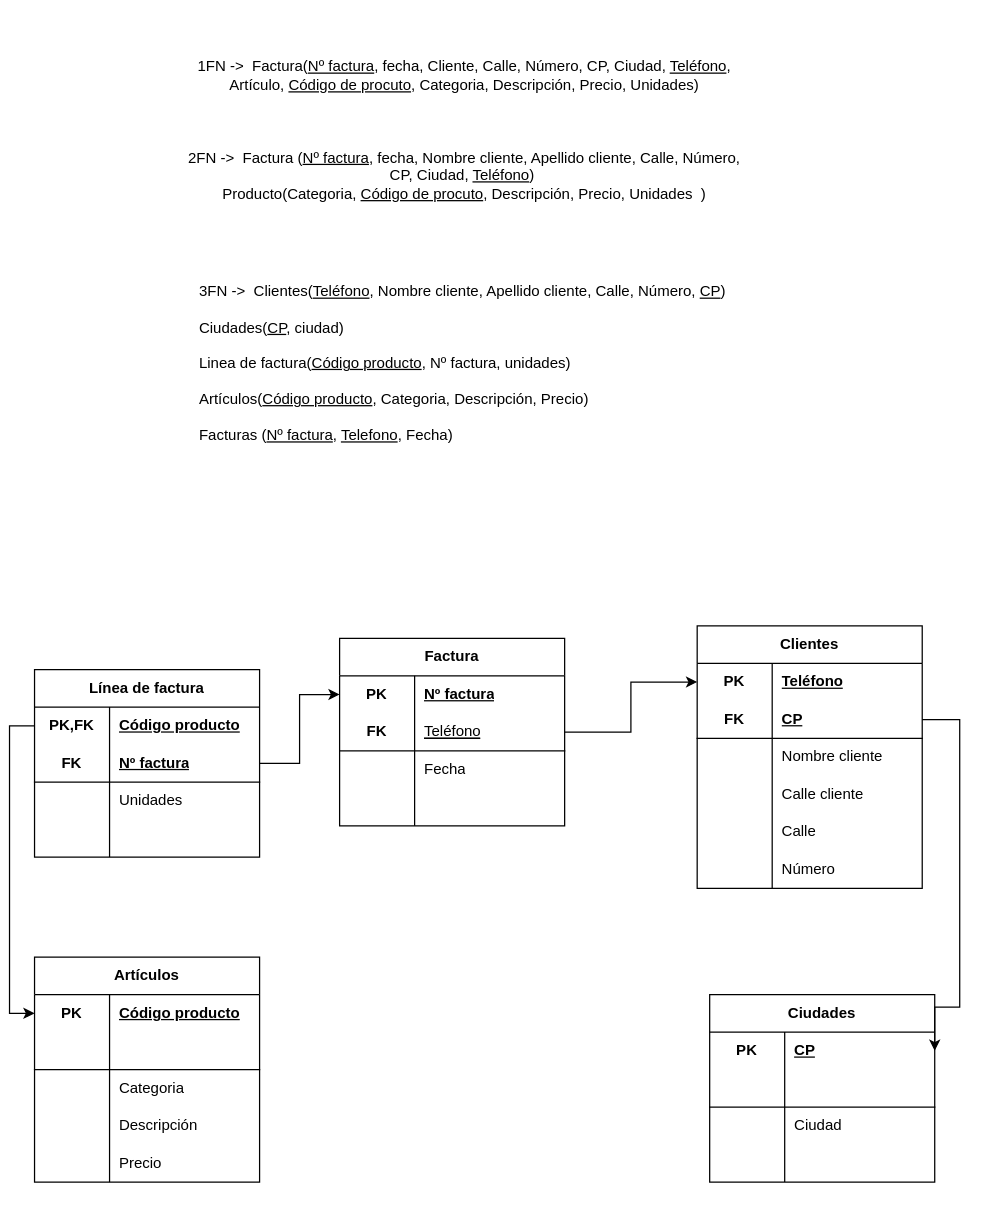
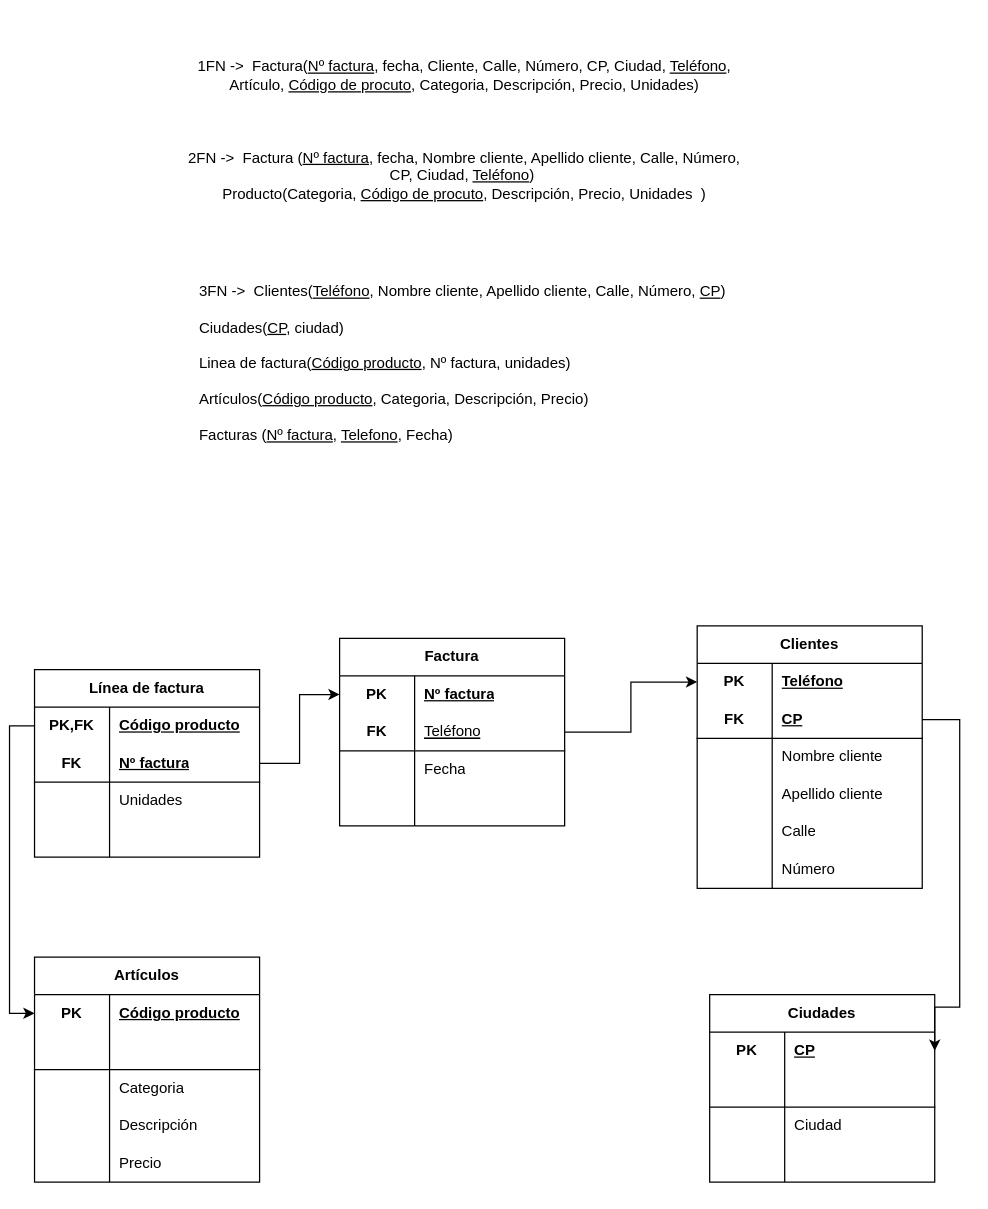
node "Calle cliente": label "Calle cliente" -> "Apellido cliente"
